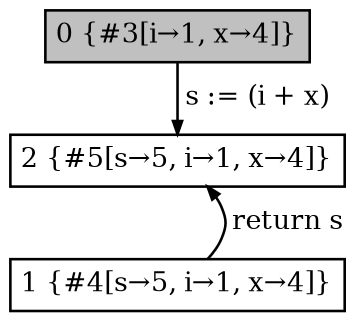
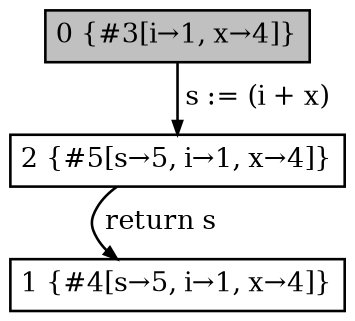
edge "1 {#4[s→5, i→1, x→4]}" -> "2 {#5[s→5, i→1, x→4]}": reversed
